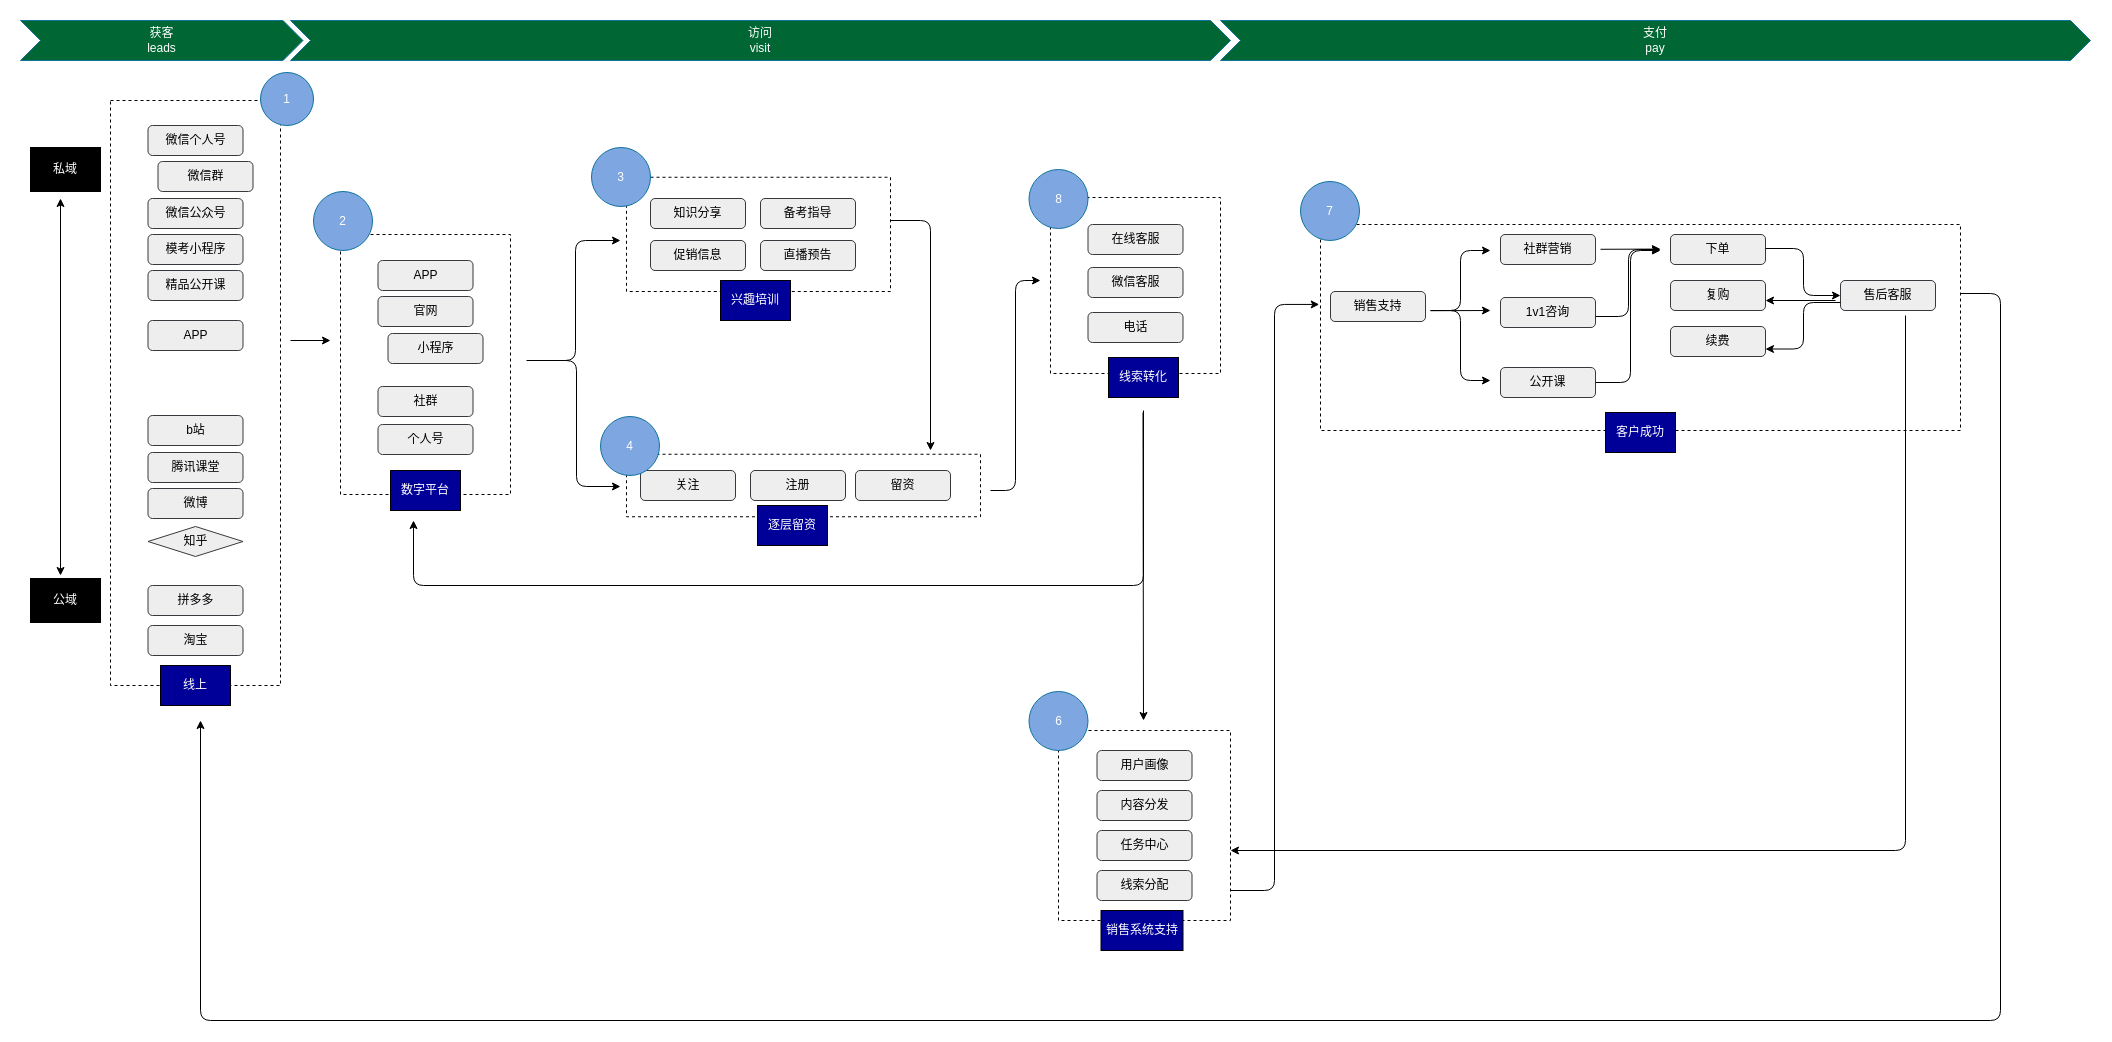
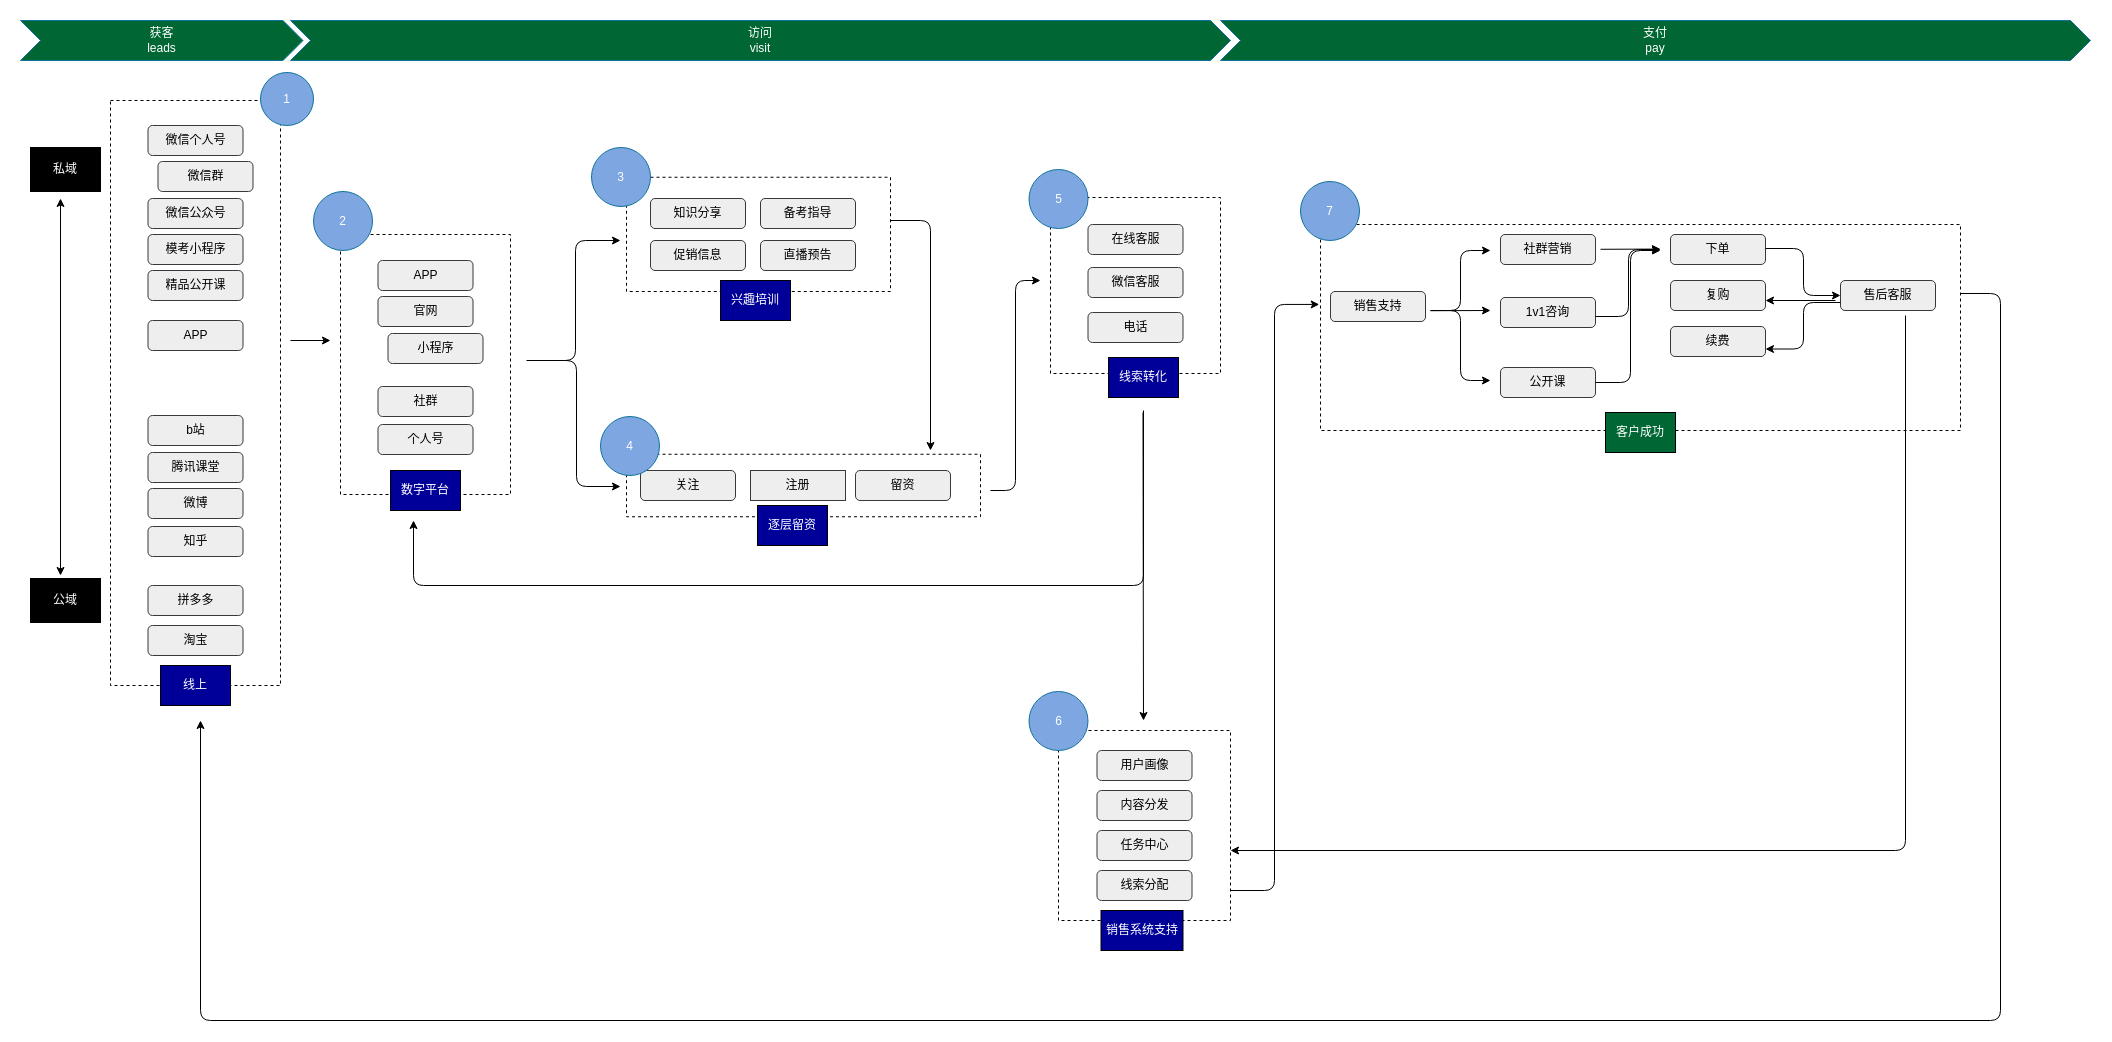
node "8": label "8" -> "5"
node "客户成功": fillcolor #000099 -> #006633
node "注册": shape rounded rectangle -> rectangle
node "知乎": shape diamond -> rounded rectangle
